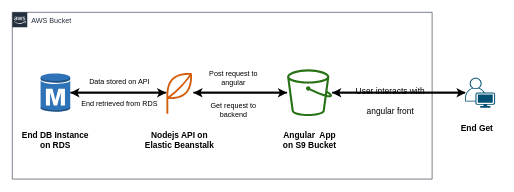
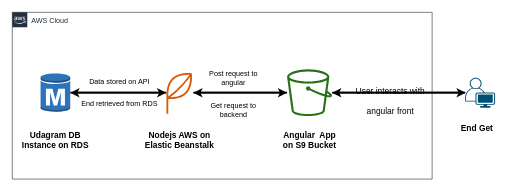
node "AWS Bucket": label "AWS Bucket" -> "AWS Cloud"
node "End DB Instance on RDS": label "End DB Instance on RDS" -> "Udagram DB Instance on RDS"
node "Nodejs API on Elastic Beanstalk": label "Nodejs API on Elastic Beanstalk" -> "Nodejs AWS on Elastic Beanstalk"
